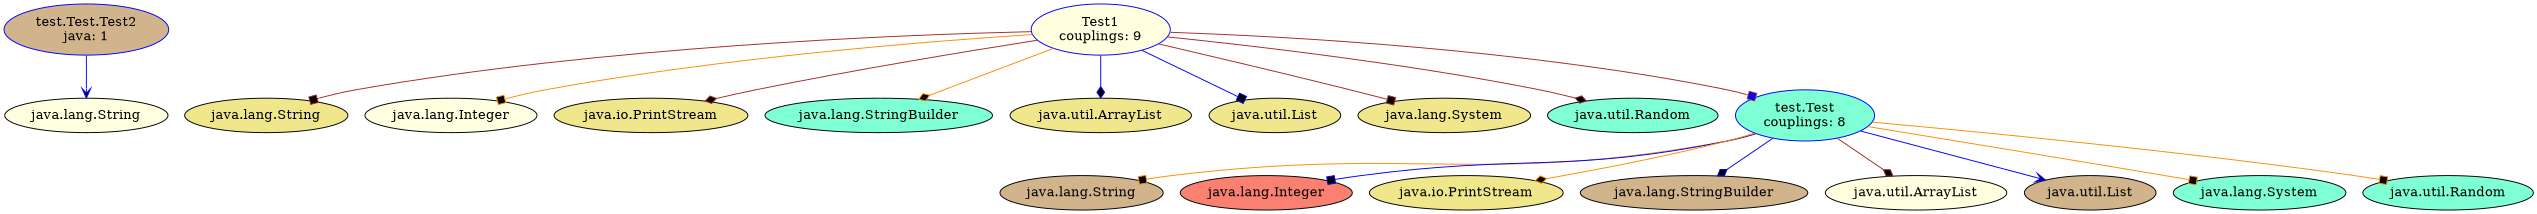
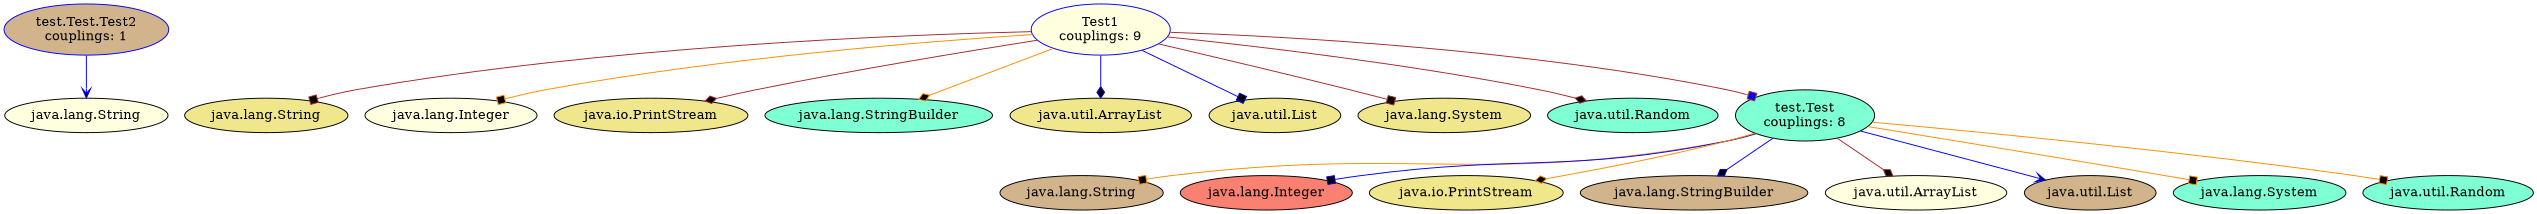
node "test.Test.Test2 java: 1": label "test.Test.Test2 java: 1" -> "test.Test.Test2 couplings: 1"
node "test.Test couplings: 8": color blue -> black
